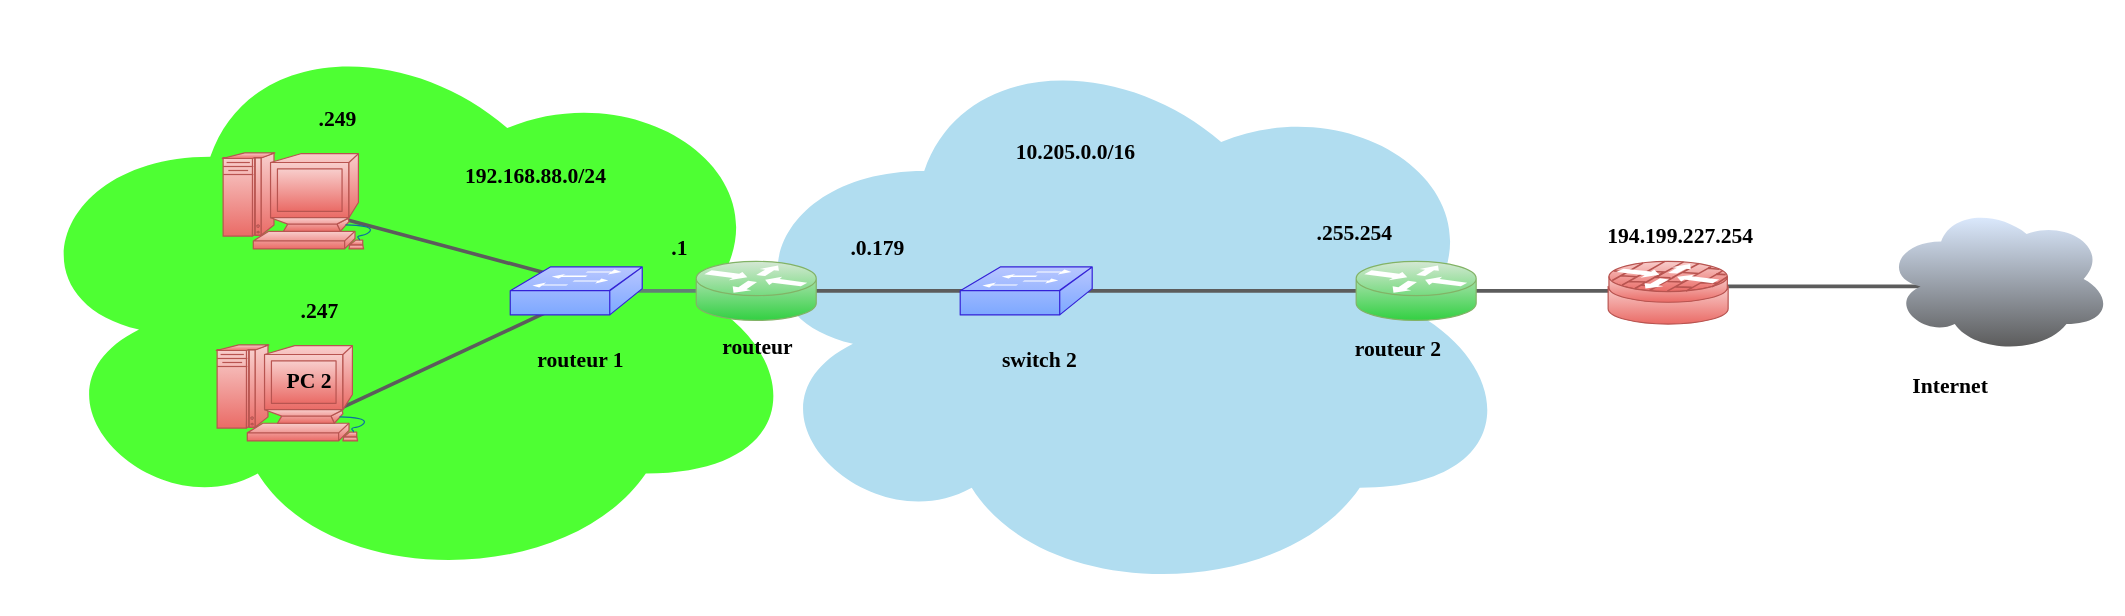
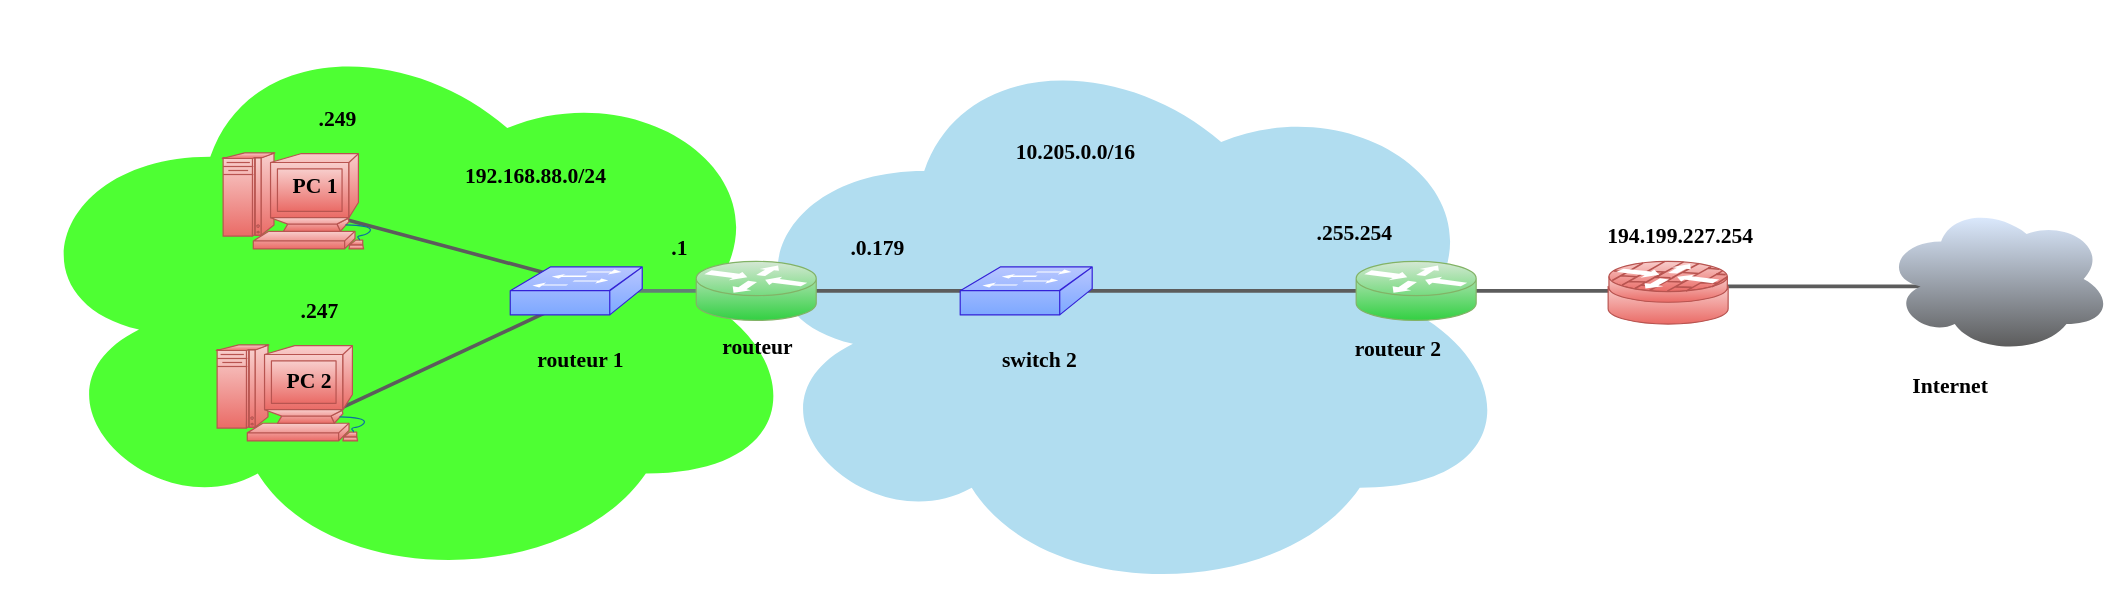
node "PC 1": added
